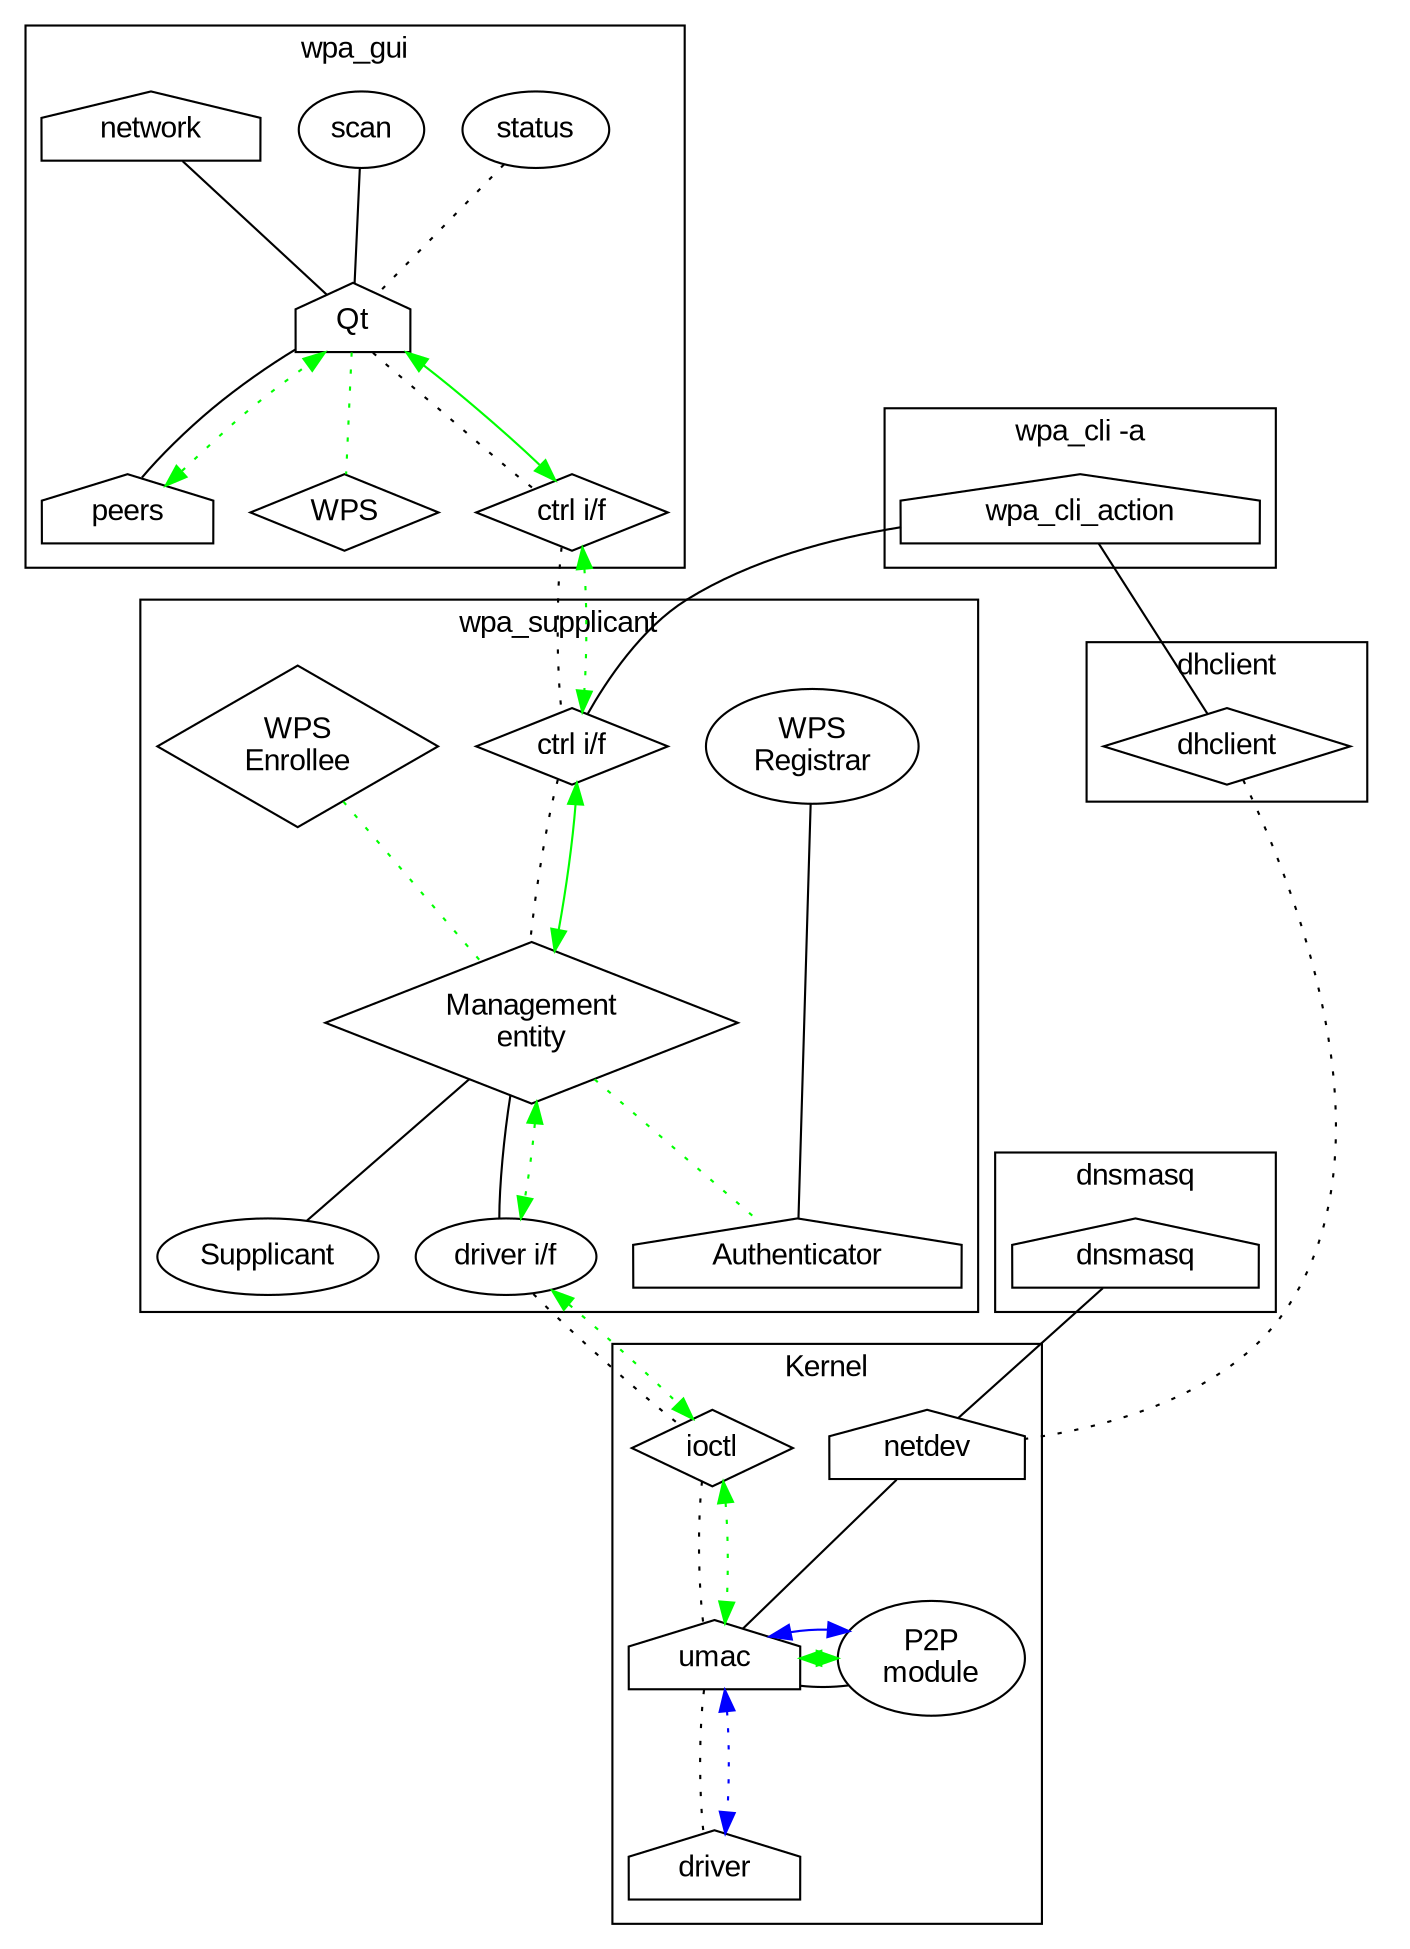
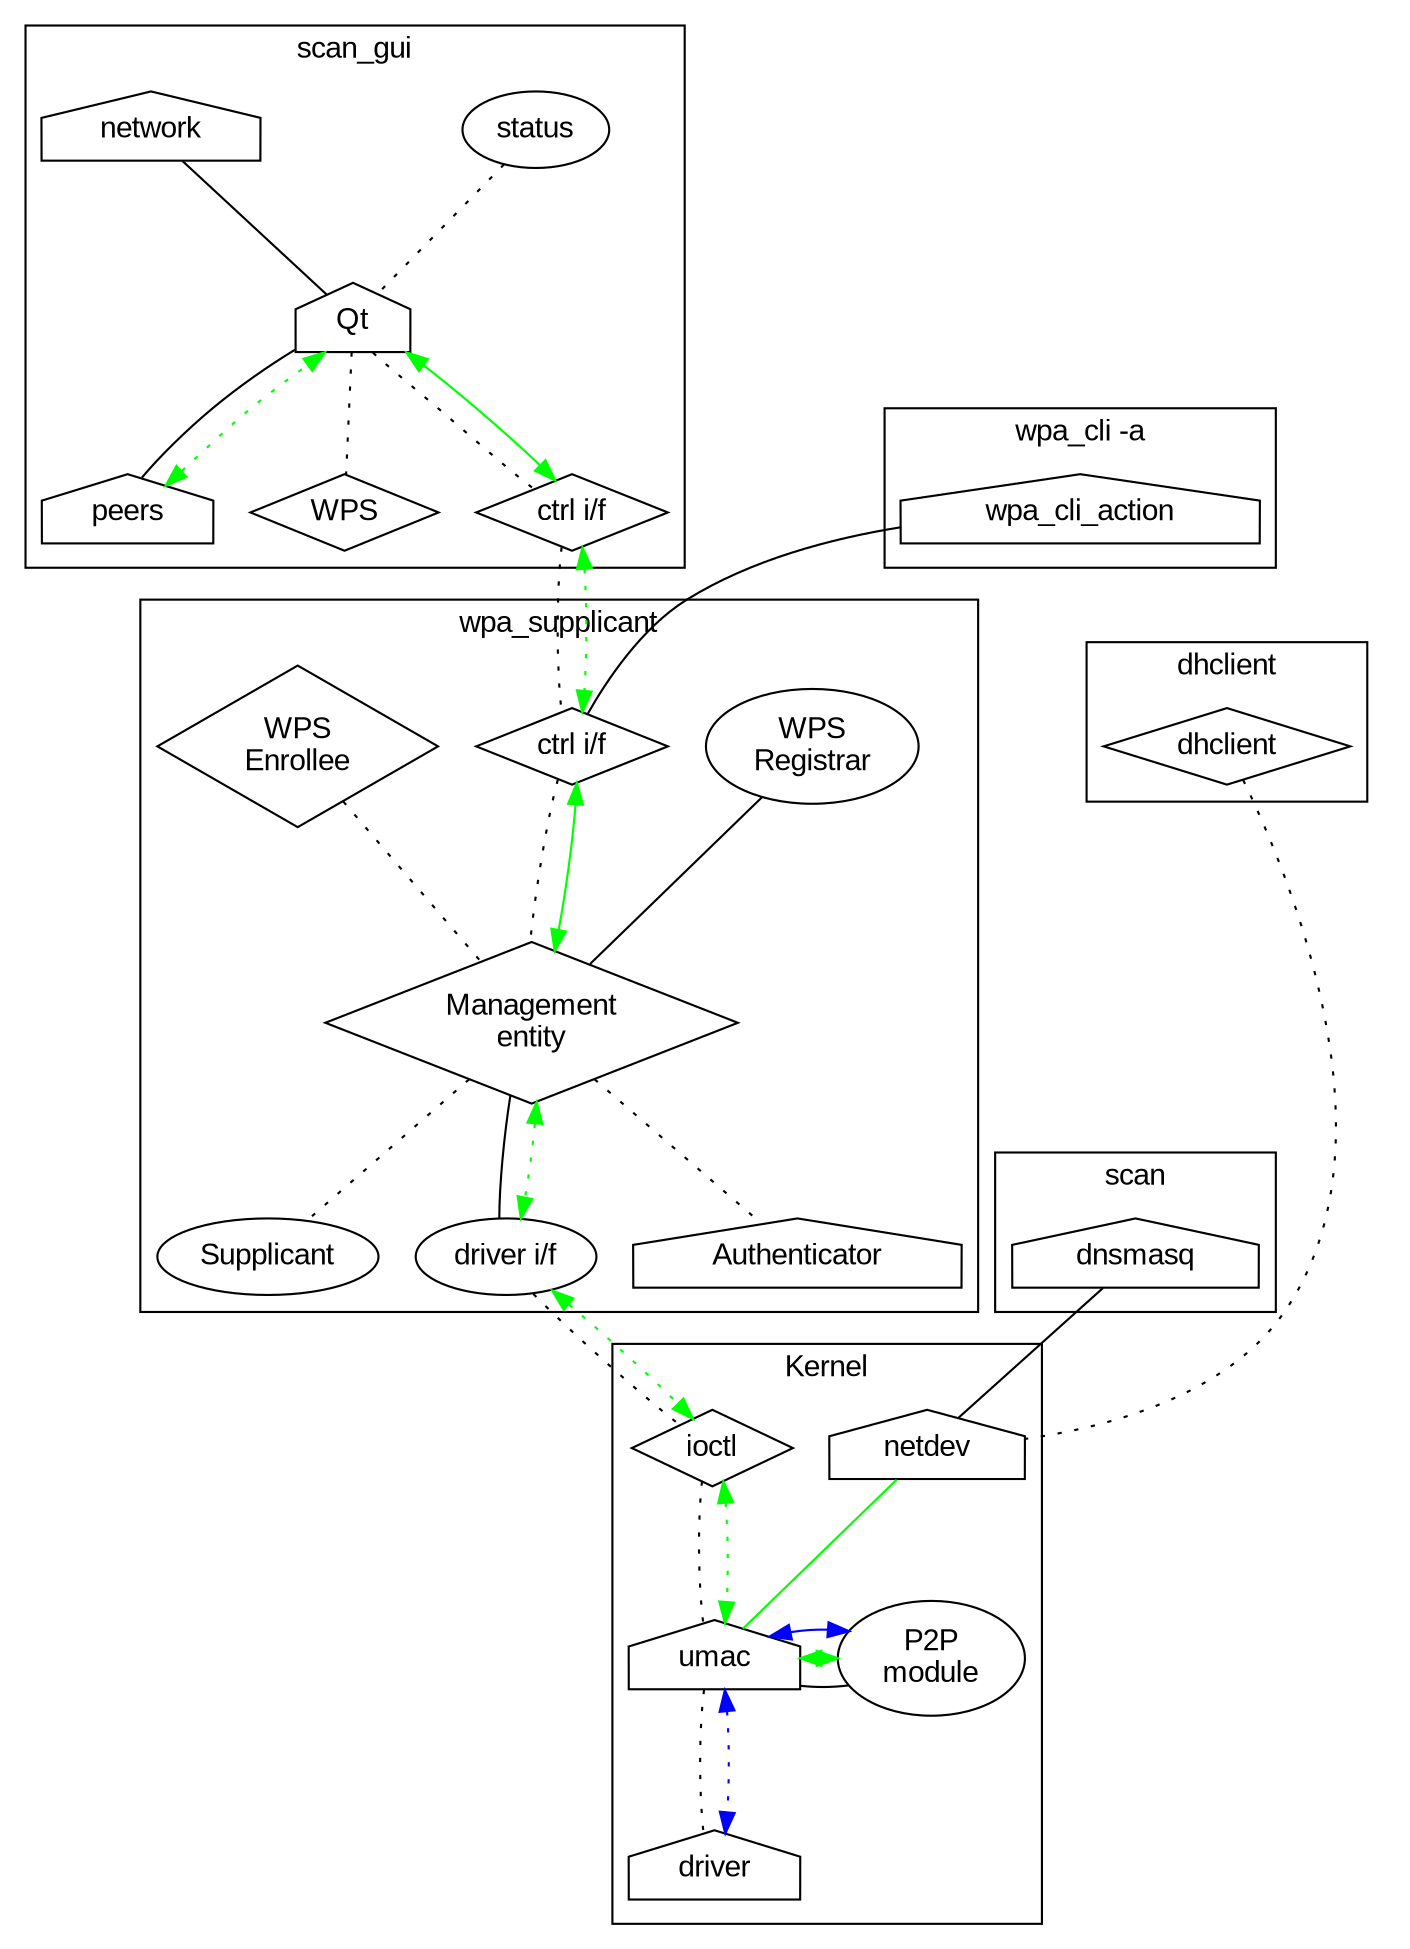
cluster "wpa_gui": label "wpa_gui" -> "scan_gui"
node "scan": removed
edge "Qt" -- "WPS": color green -> black
edge "wpa_cli_action" -- "dhclient": removed
edge "WPS Enrollee" -- "Management entity": color green -> black
edge "WPS Registrar" -- "Authenticator": now "WPS Registrar" -- "Management entity"
edge "Management entity" -- "Supplicant": style solid -> dotted
edge "Management entity" -- "Authenticator": color green -> black
cluster "dnsmasq": label "dnsmasq" -> "scan"
edge "netdev" -- "umac": color black -> green
